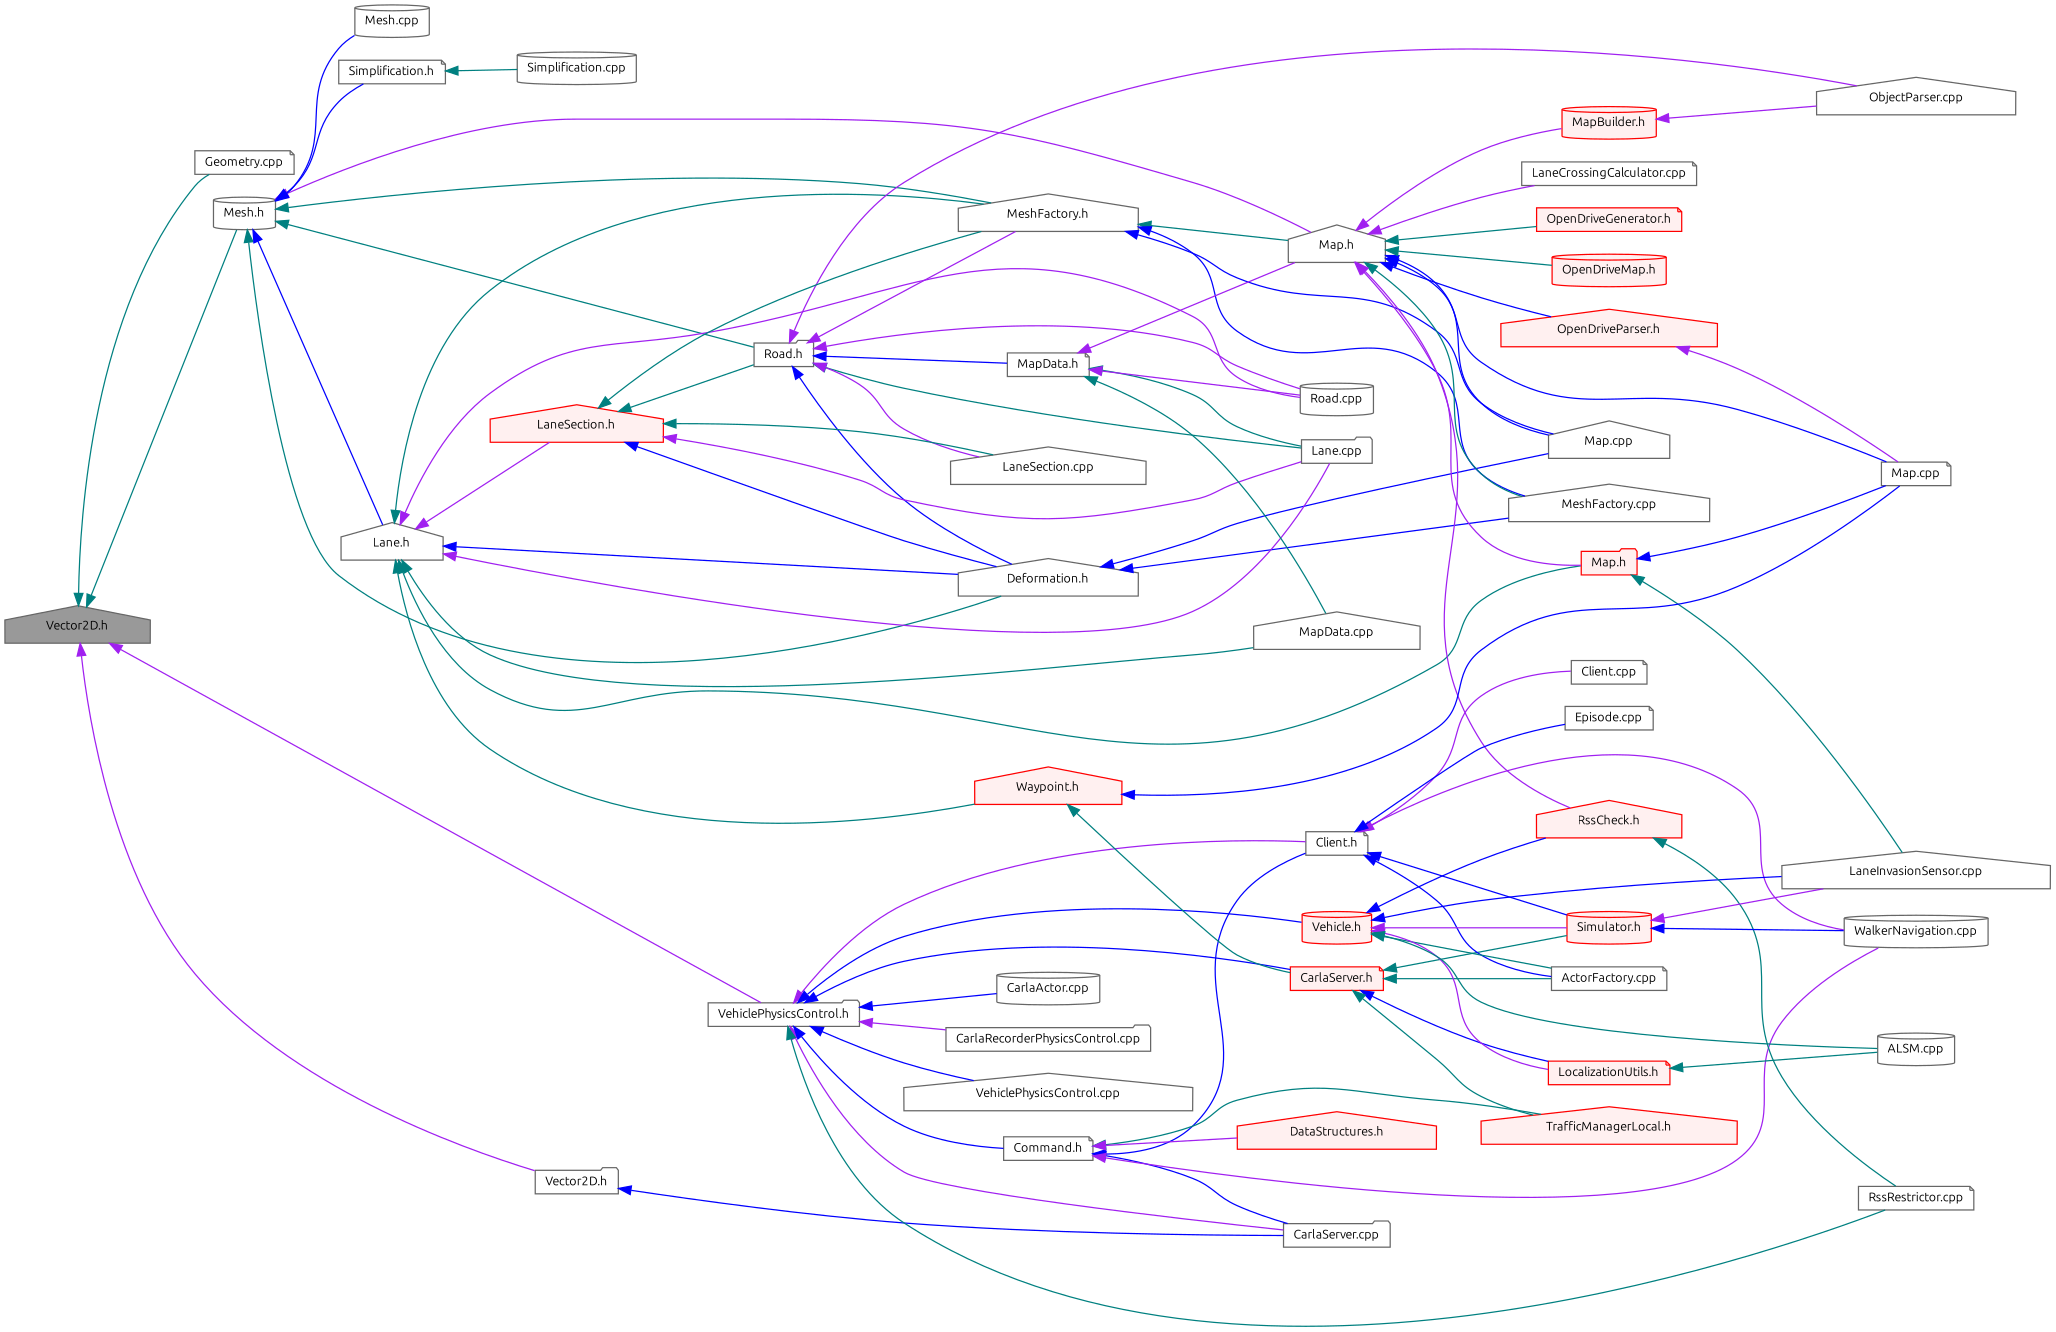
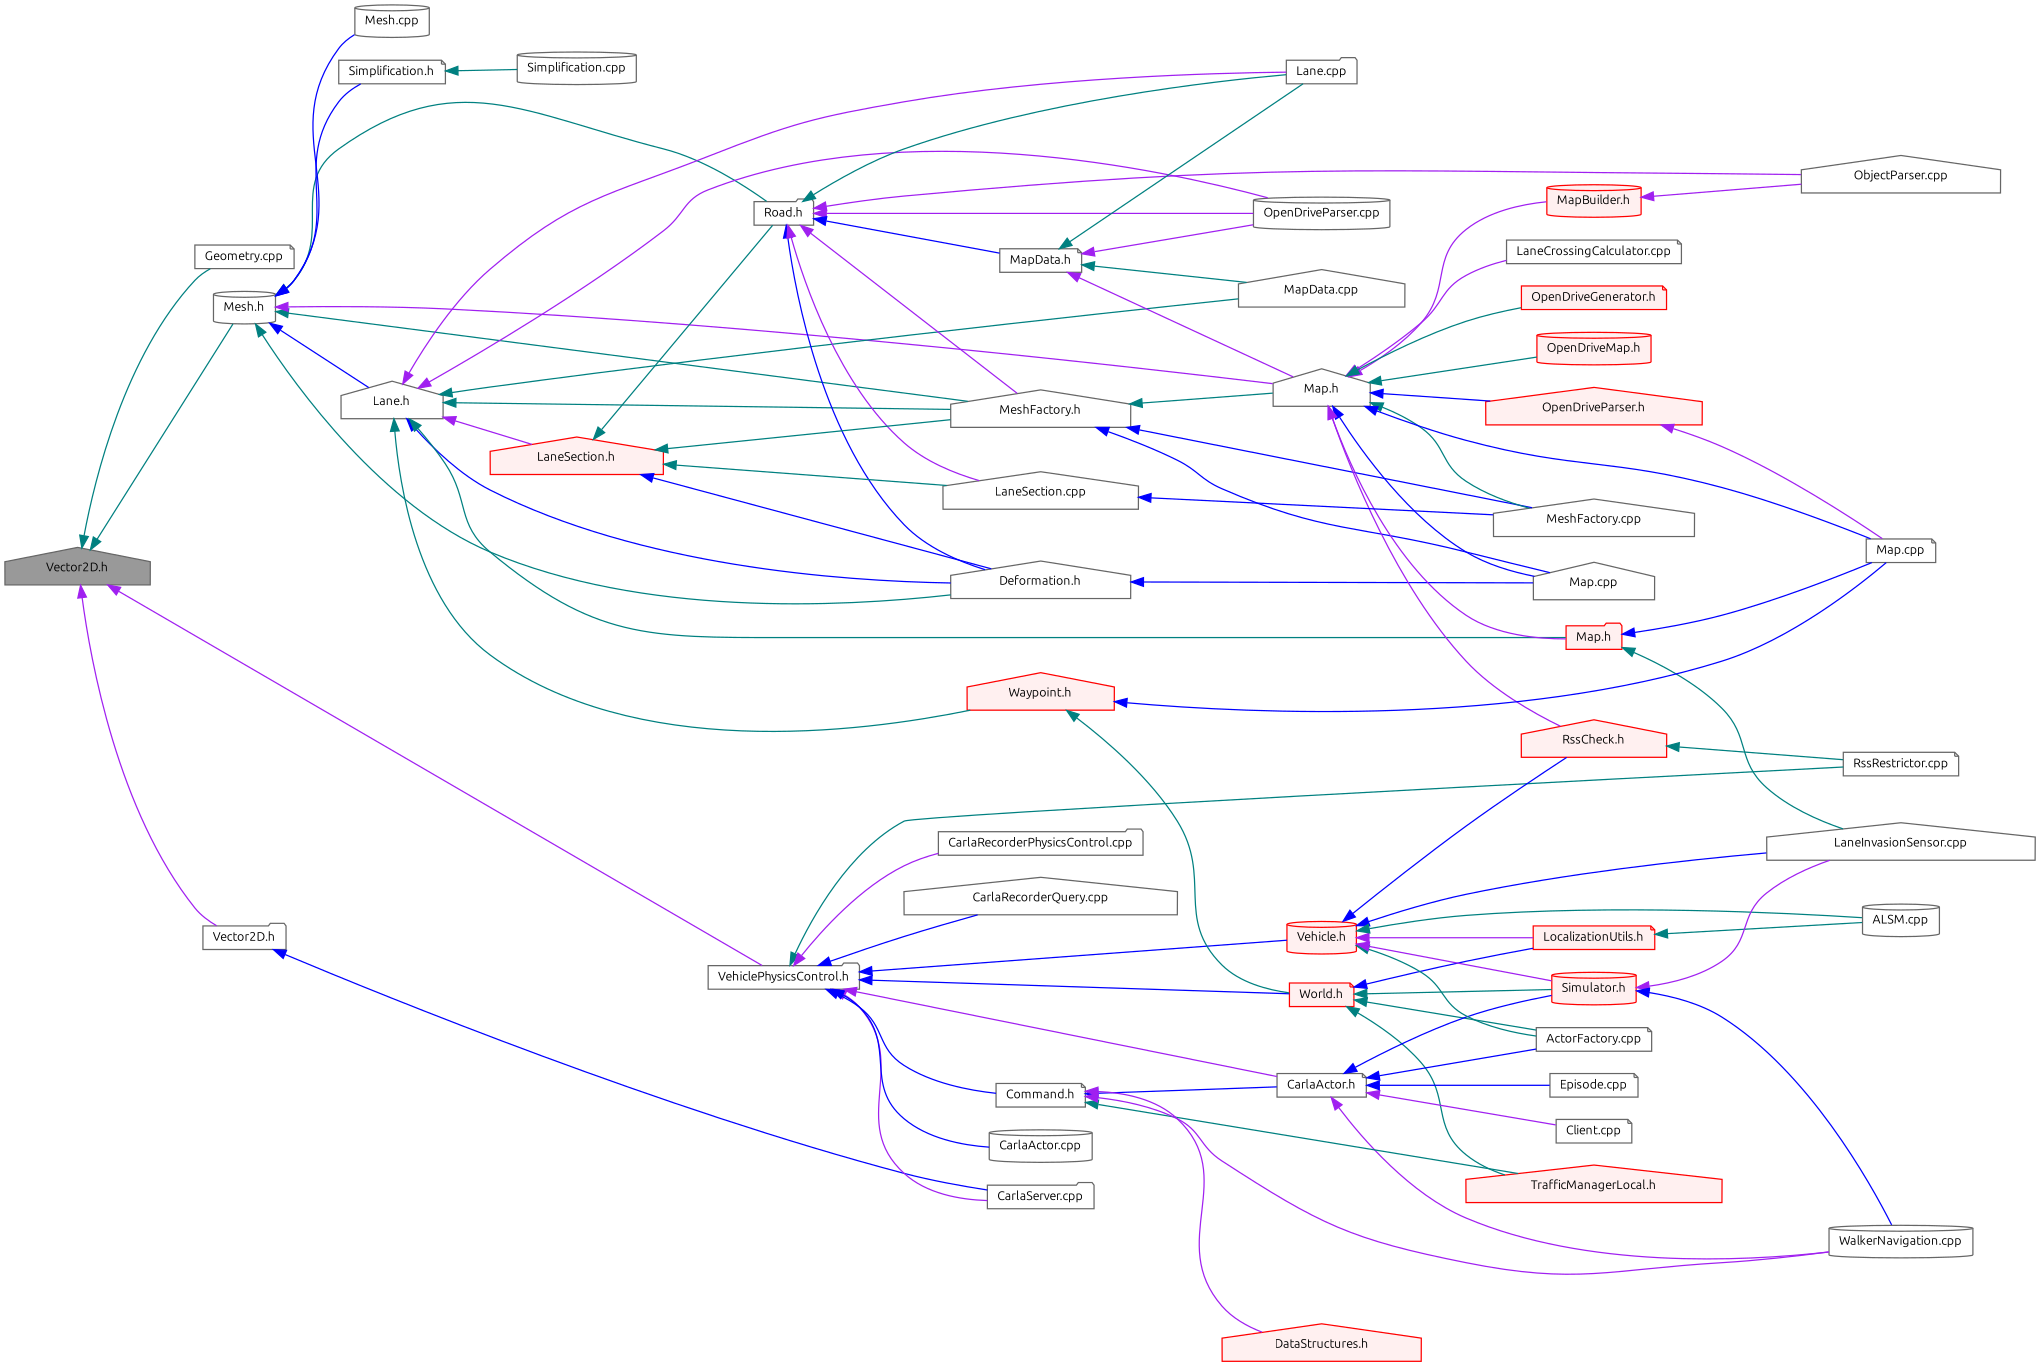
node "Road.cpp": label "Road.cpp" -> "OpenDriveParser.cpp"
edge "Lane.cpp" -> "LaneSection.h": removed
edge "MeshFactory.cpp" -> "Deformation.h": now "MeshFactory.cpp" -> "LaneSection.cpp"
node "Client.h": label "Client.h" -> "CarlaActor.h"
node "CarlaServer.h": label "CarlaServer.h" -> "World.h"
node "VehiclePhysicsControl.cpp": label "VehiclePhysicsControl.cpp" -> "CarlaRecorderQuery.cpp"
edge "CarlaServer.cpp" -> "Command.h": removed
